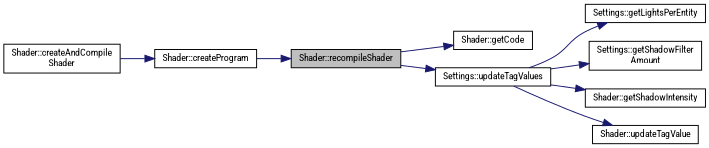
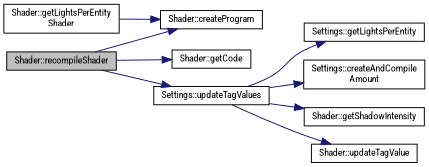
node "Settings::getShadowFilter Amount": label "Settings::getShadowFilter Amount" -> "Settings::createAndCompile Amount"
node "Shader::createAndCompile Shader": label "Shader::createAndCompile Shader" -> "Shader::getLightsPerEntity Shader"
edge "Shader::createProgram" -> "Shader::recompileShader": reversed
